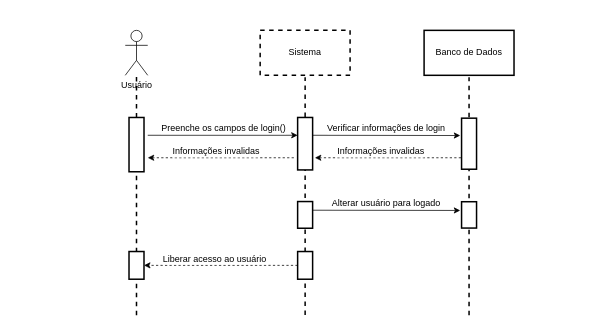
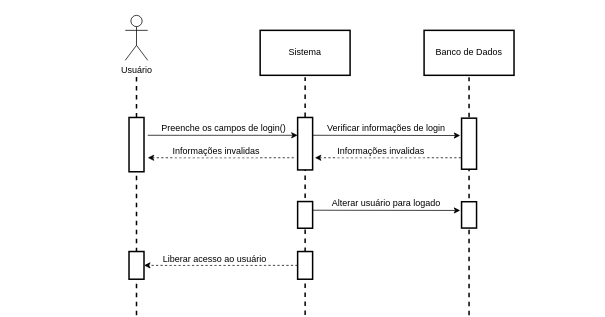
node "Usuário": moved (136, 53) -> (136, 38)
node "Sistema": style dashed -> solid
